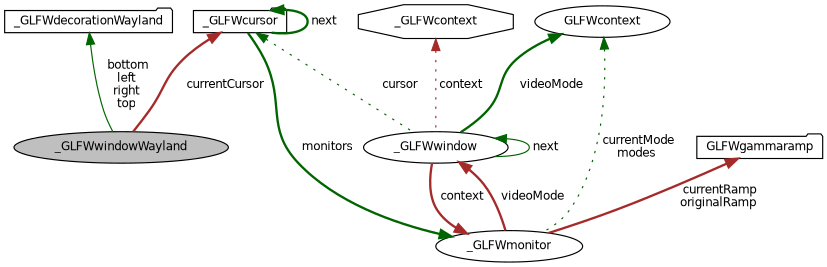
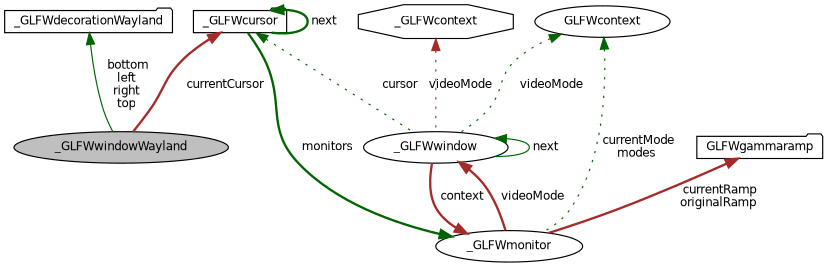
edge "_GLFWwindow" -> "GLFWcontext": style bold -> dotted
edge "_GLFWwindow" -> "_GLFWcontext": label " context" -> " videoMode"
